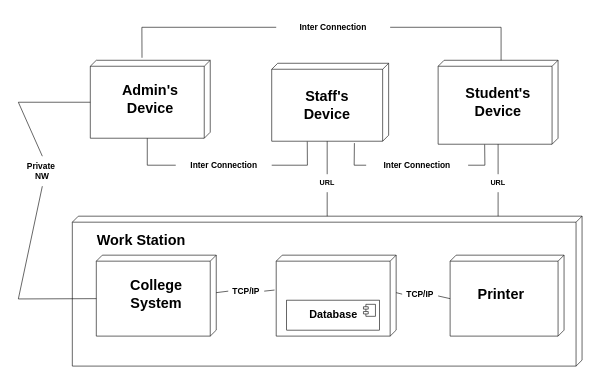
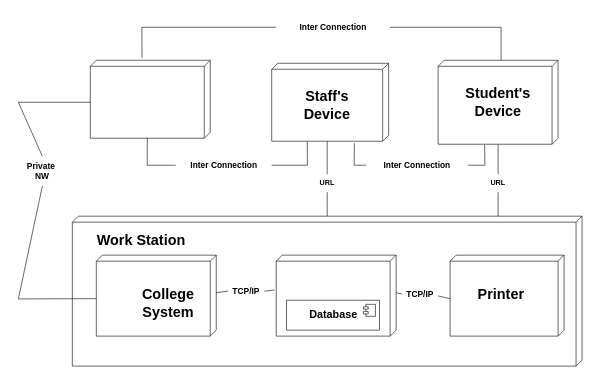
node "Admin's Device": removed
node "College System": moved (156, 294) -> (168, 303)
